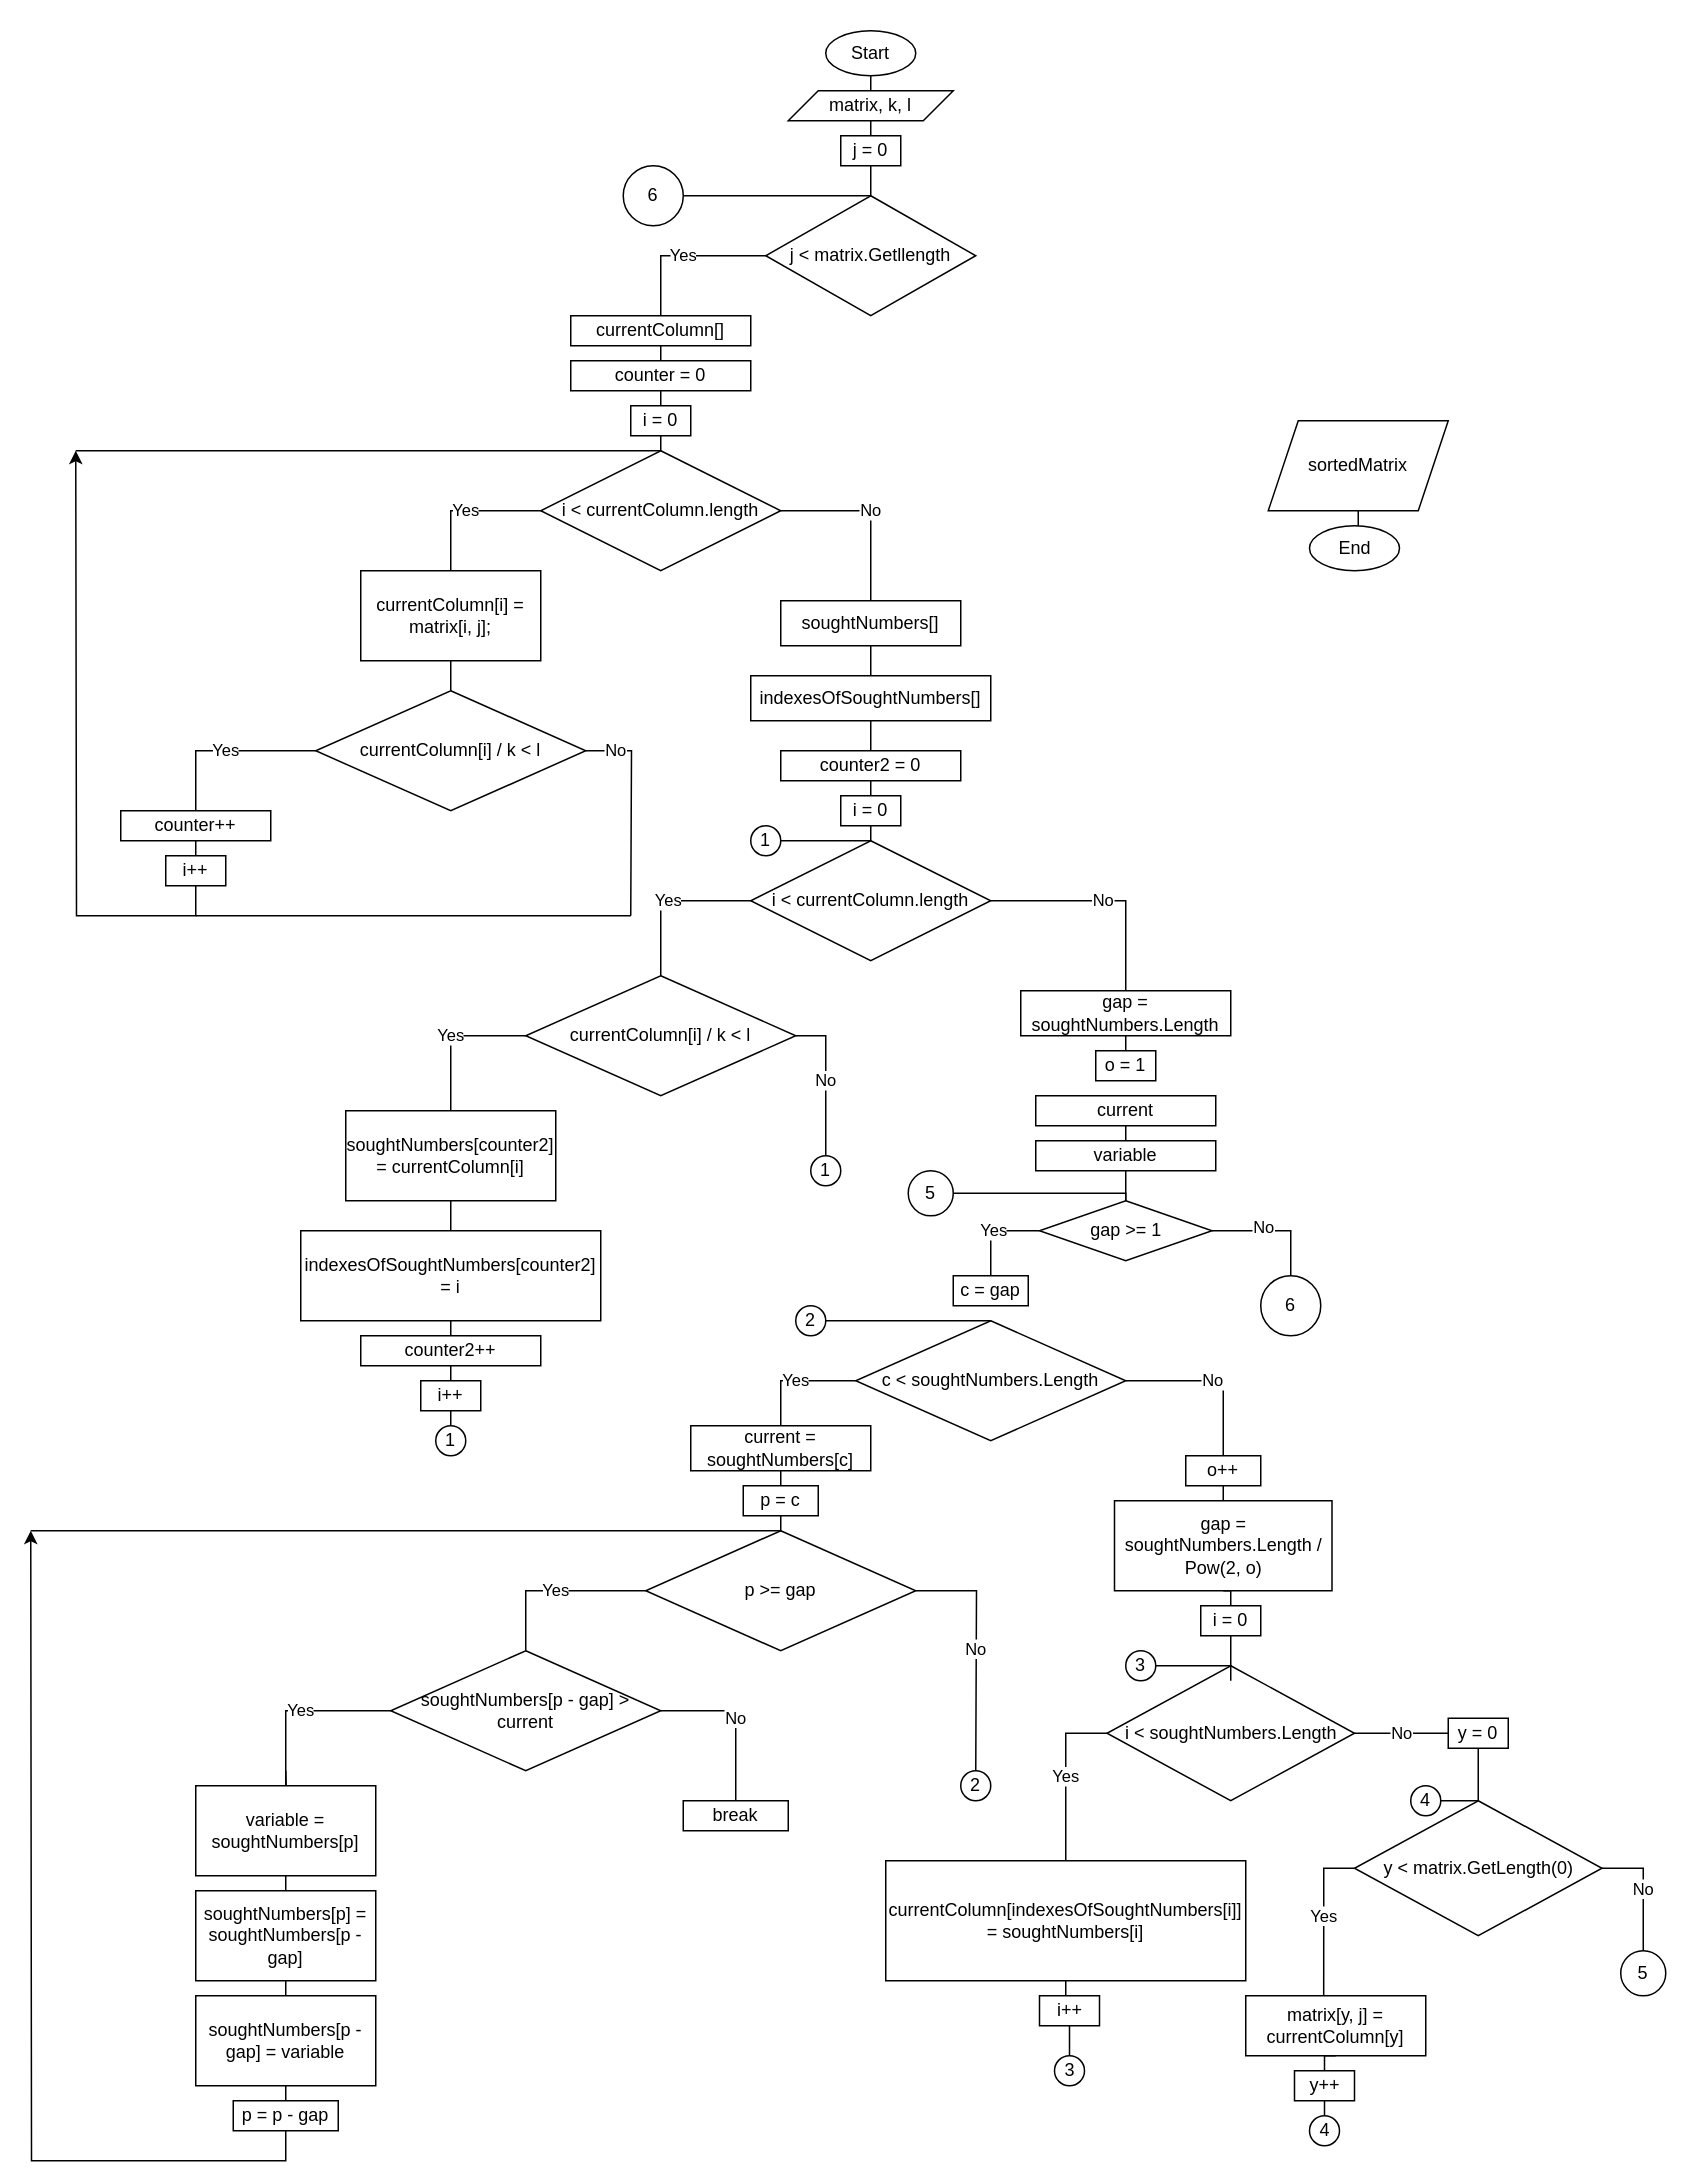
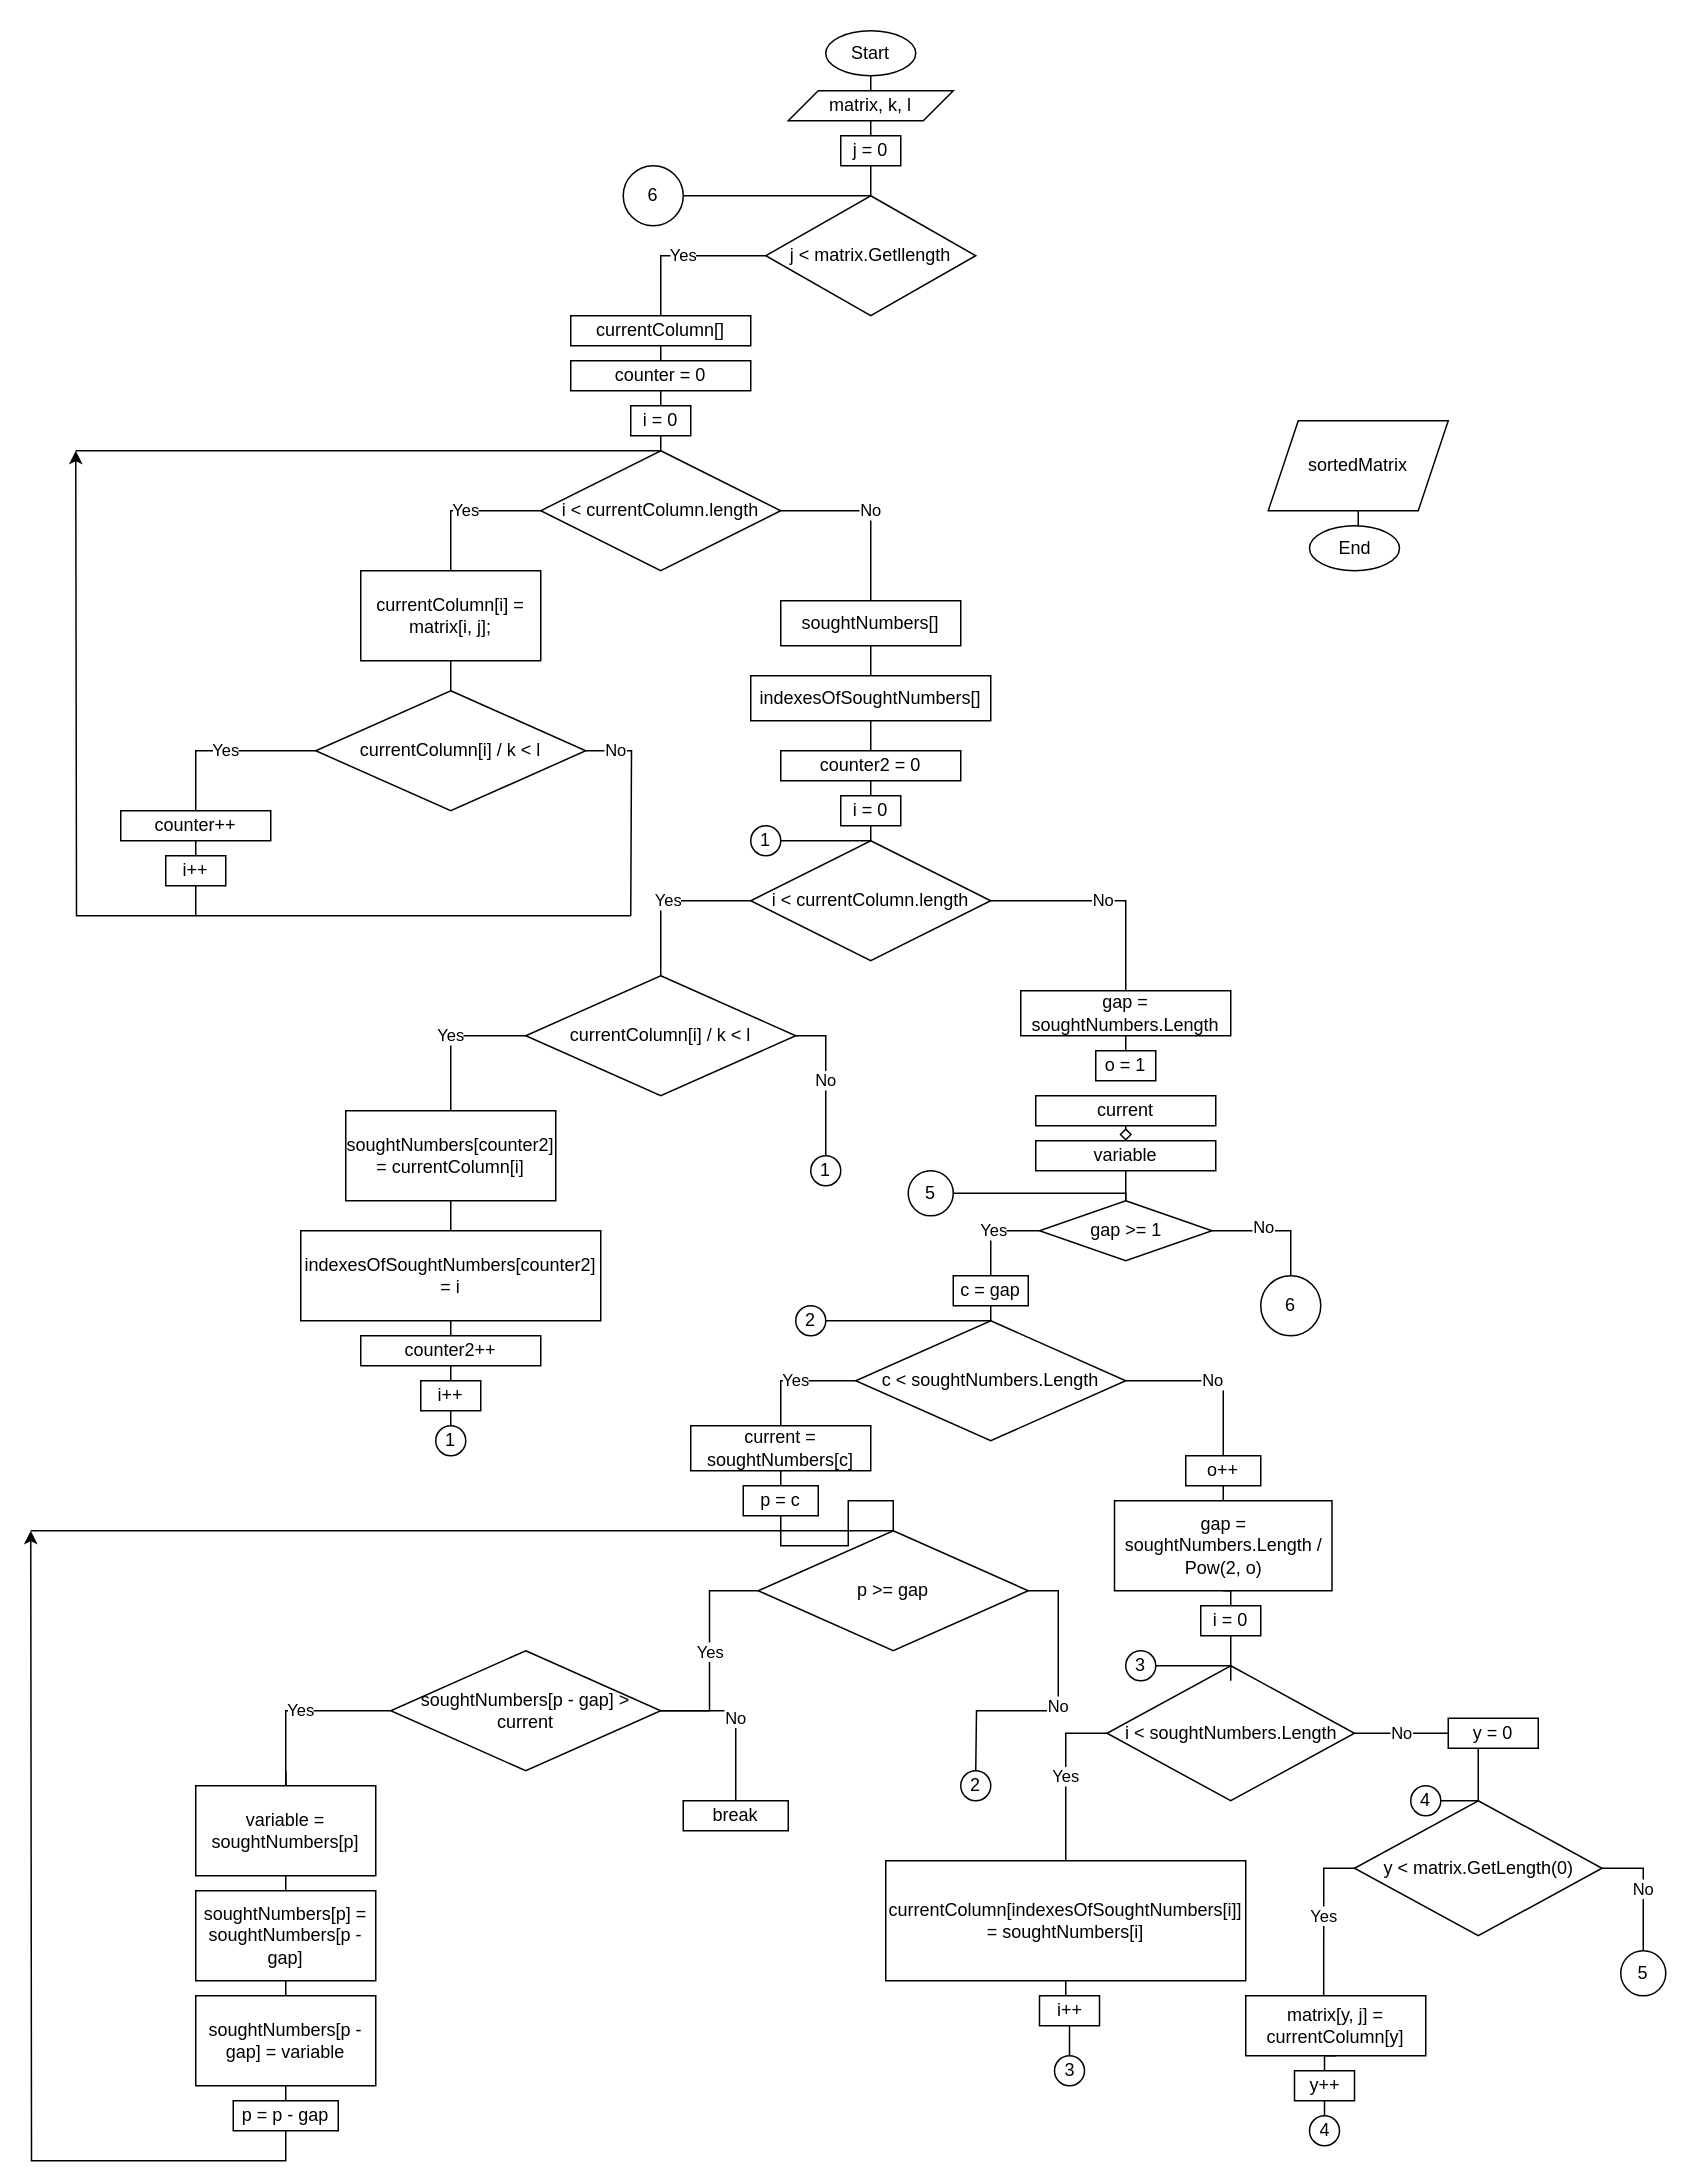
edge "current" -- "variable": arrowhead none -> diamond
edge "c = gap" -- "c < soughtNumbers.Length": added
node "p >= gap": moved (781, 1591) -> (893, 1591)
node "y = 0": size 60x30 -> 90x30
